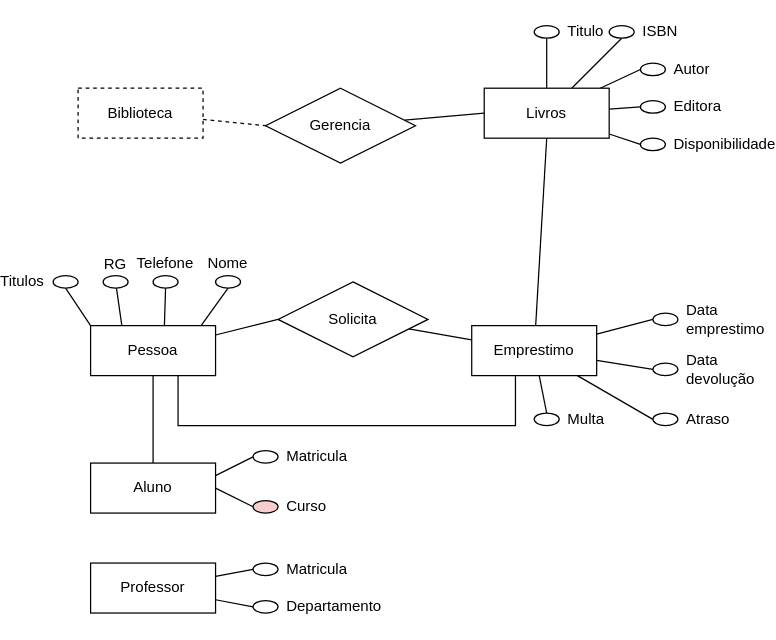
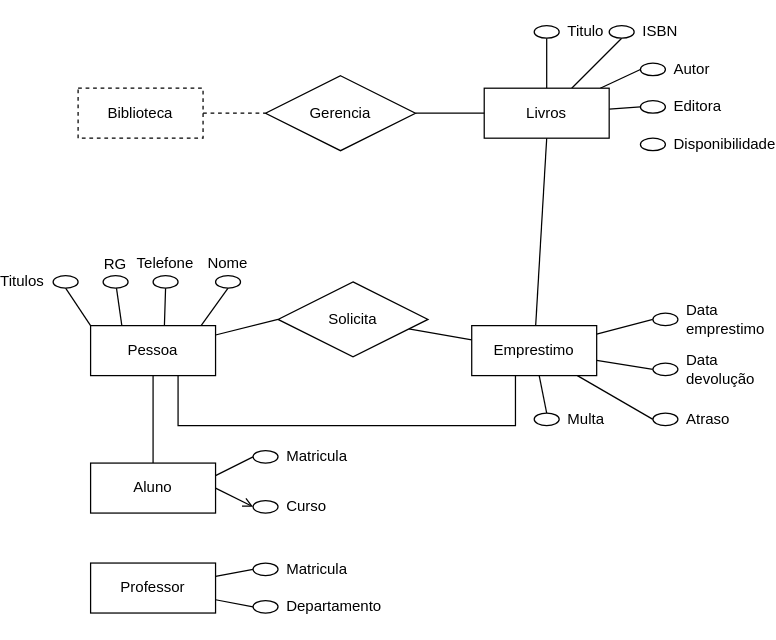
node "Gerencia": moved (341, 126) -> (341, 113)
edge "Livros" -- "Disponibilidade": removed
edge "Aluno" -- "Curso": arrowhead none -> open
node "Curso": fillcolor #f8cecc -> #ffffff
